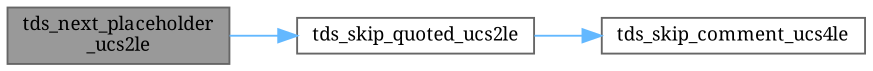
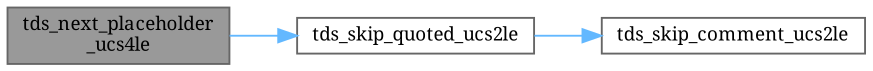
node "tds_next_placeholder _ucs2le": label "tds_next_placeholder _ucs2le" -> "tds_next_placeholder _ucs4le"
node "tds_skip_comment_ucs4le": label "tds_skip_comment_ucs4le" -> "tds_skip_comment_ucs2le"
